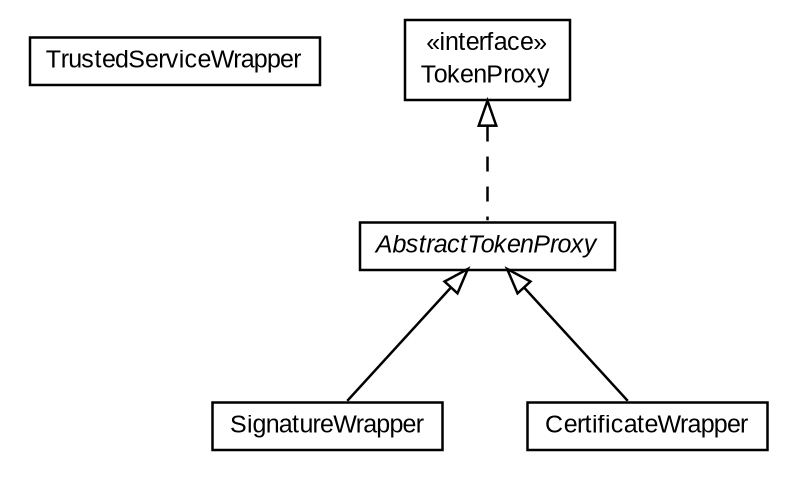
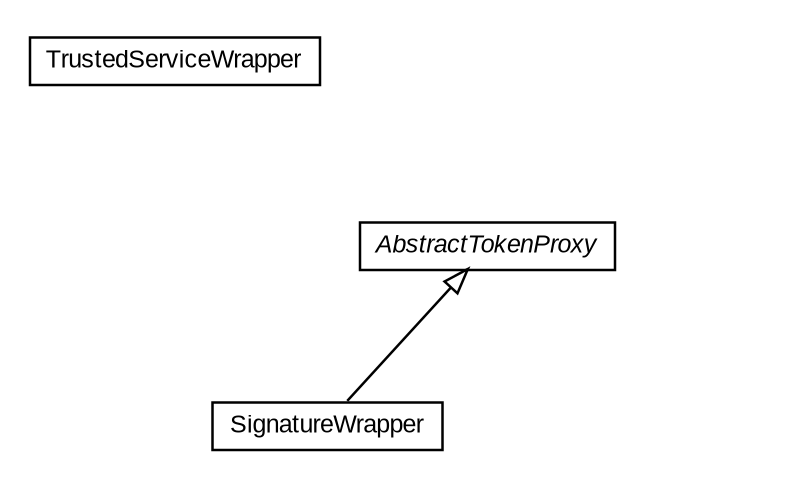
node "TokenProxy": removed
node "CertificateWrapper": removed
